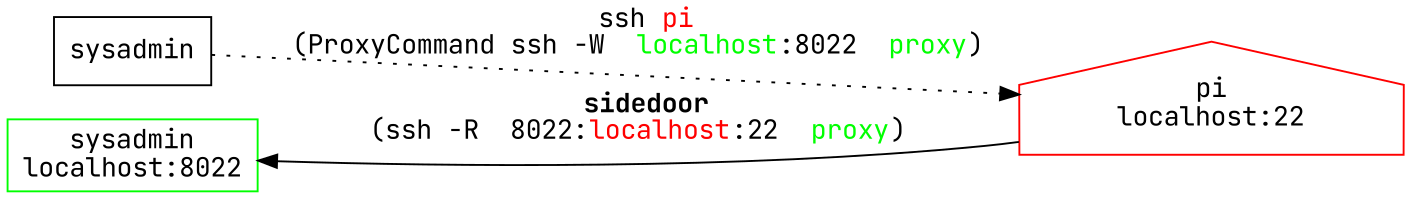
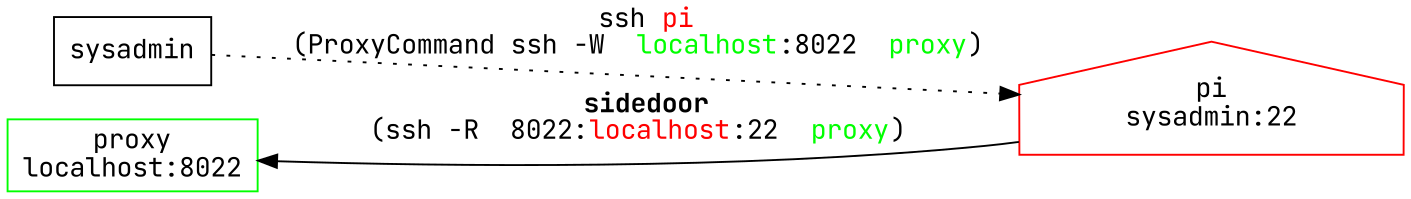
node "pi localhost:22": label "pi localhost:22" -> "pi sysadmin:22"
node "sysadmin localhost:8022": label "sysadmin localhost:8022" -> "proxy localhost:8022"
